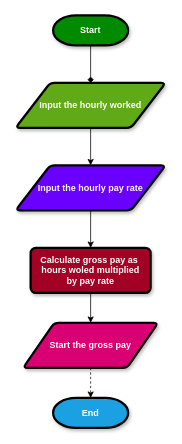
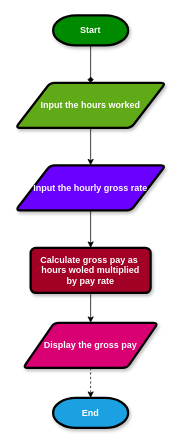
node "Input the hourly worked": label "Input the hourly worked" -> "Input the hours worked"
node "Input the hourly pay rate": label "Input the hourly pay rate" -> "Input the hourly gross rate"
node "Start the gross pay": label "Start the gross pay" -> "Display the gross pay"
